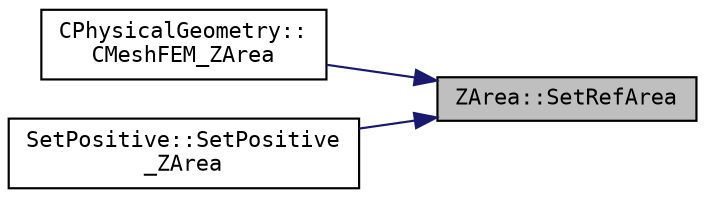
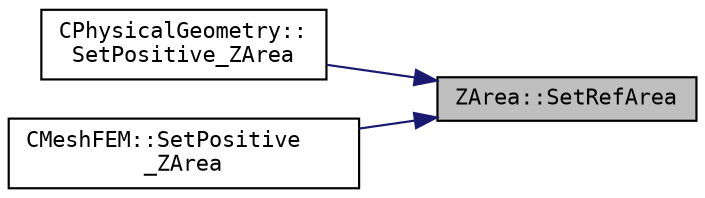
node "CPhysicalGeometry:: CMeshFEM_ZArea": label "CPhysicalGeometry:: CMeshFEM_ZArea" -> "CPhysicalGeometry:: SetPositive_ZArea"
node "SetPositive::SetPositive _ZArea": label "SetPositive::SetPositive _ZArea" -> "CMeshFEM::SetPositive _ZArea"
